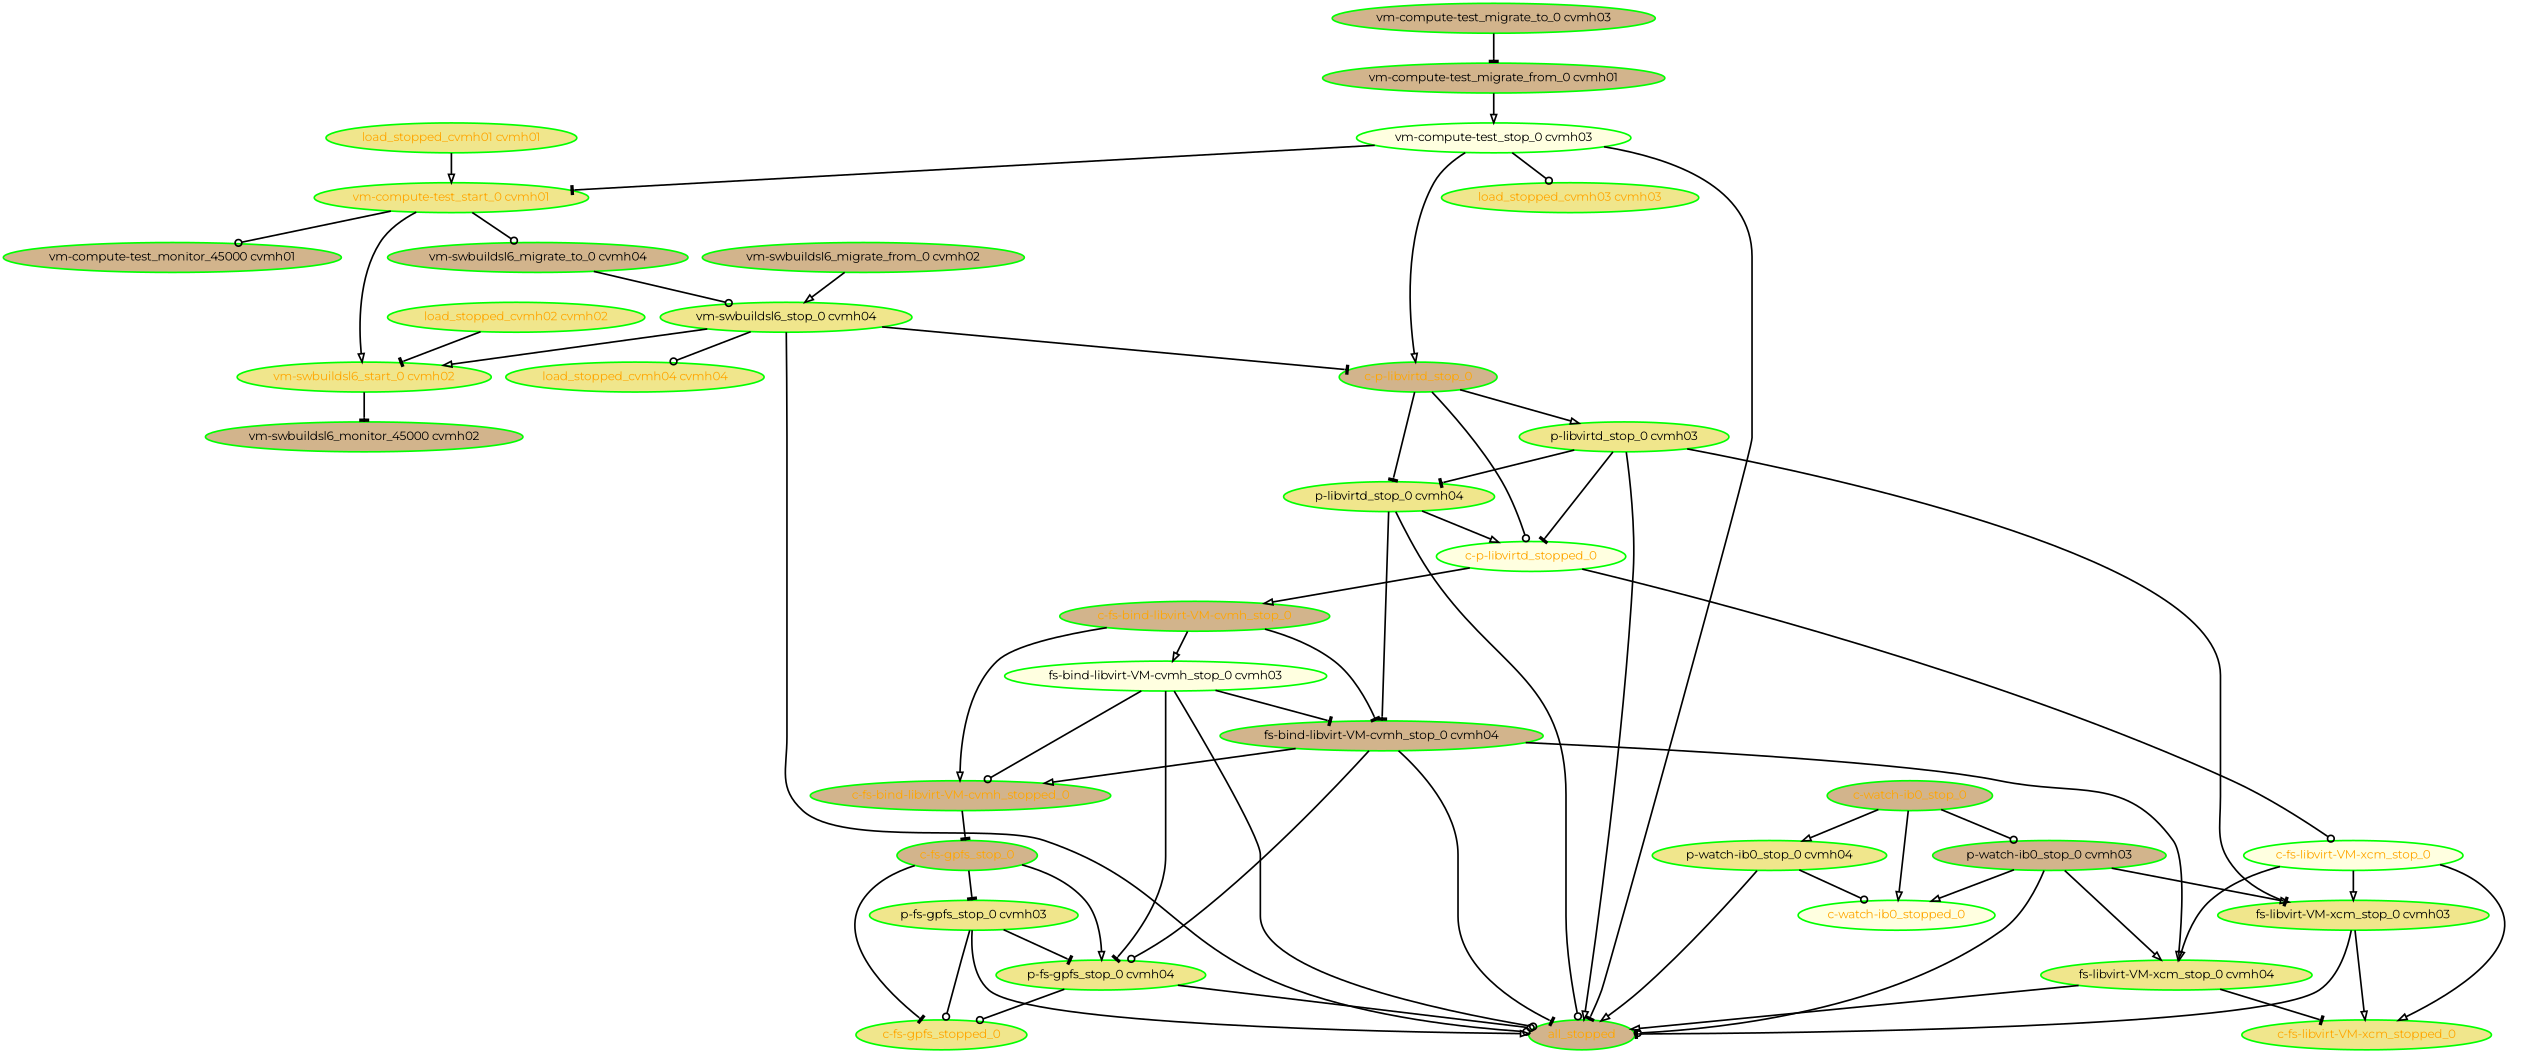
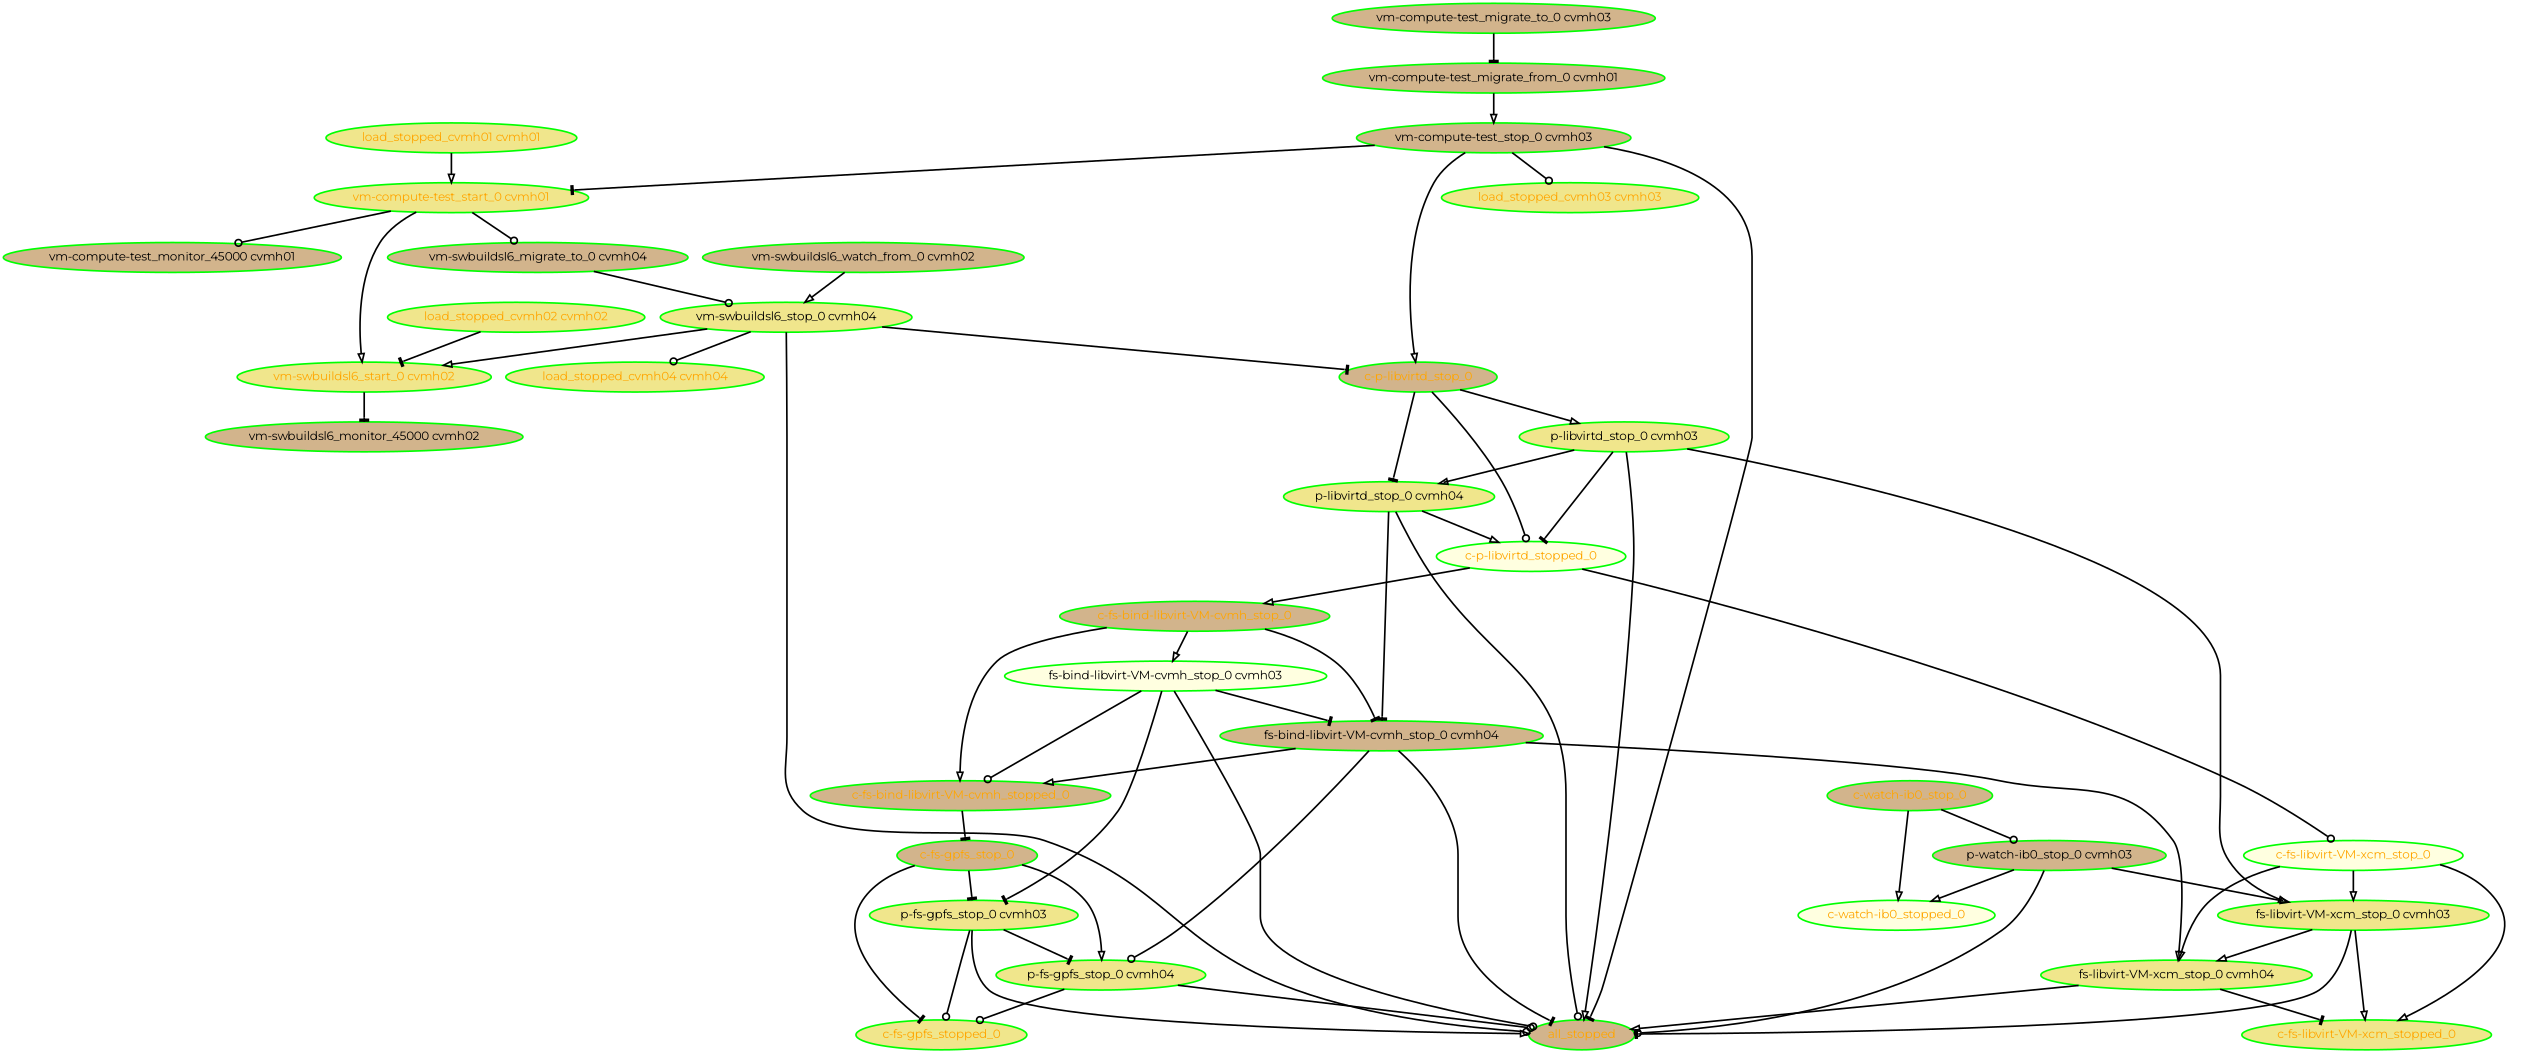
node "vm-compute-test_stop_0 cvmh03": fillcolor lightyellow -> tan
node "vm-swbuildsl6_migrate_from_0 cvmh02": label "vm-swbuildsl6_migrate_from_0 cvmh02" -> "vm-swbuildsl6_watch_from_0 cvmh02"
edge "p-libvirtd_stop_0 cvmh03" -> "p-libvirtd_stop_0 cvmh04": arrowhead tee -> onormal
edge "p-libvirtd_stop_0 cvmh03" -> "fs-libvirt-VM-xcm_stop_0 cvmh03": arrowhead tee -> onormal
edge "fs-bind-libvirt-VM-cvmh_stop_0 cvmh03" -> "p-fs-gpfs_stop_0 cvmh04": now "fs-bind-libvirt-VM-cvmh_stop_0 cvmh03" -> "p-fs-gpfs_stop_0 cvmh03"
node "p-watch-ib0_stop_0 cvmh04": removed
edge "p-watch-ib0_stop_0 cvmh03" -> "fs-libvirt-VM-xcm_stop_0 cvmh04": now "fs-libvirt-VM-xcm_stop_0 cvmh03" -> "fs-libvirt-VM-xcm_stop_0 cvmh04"
